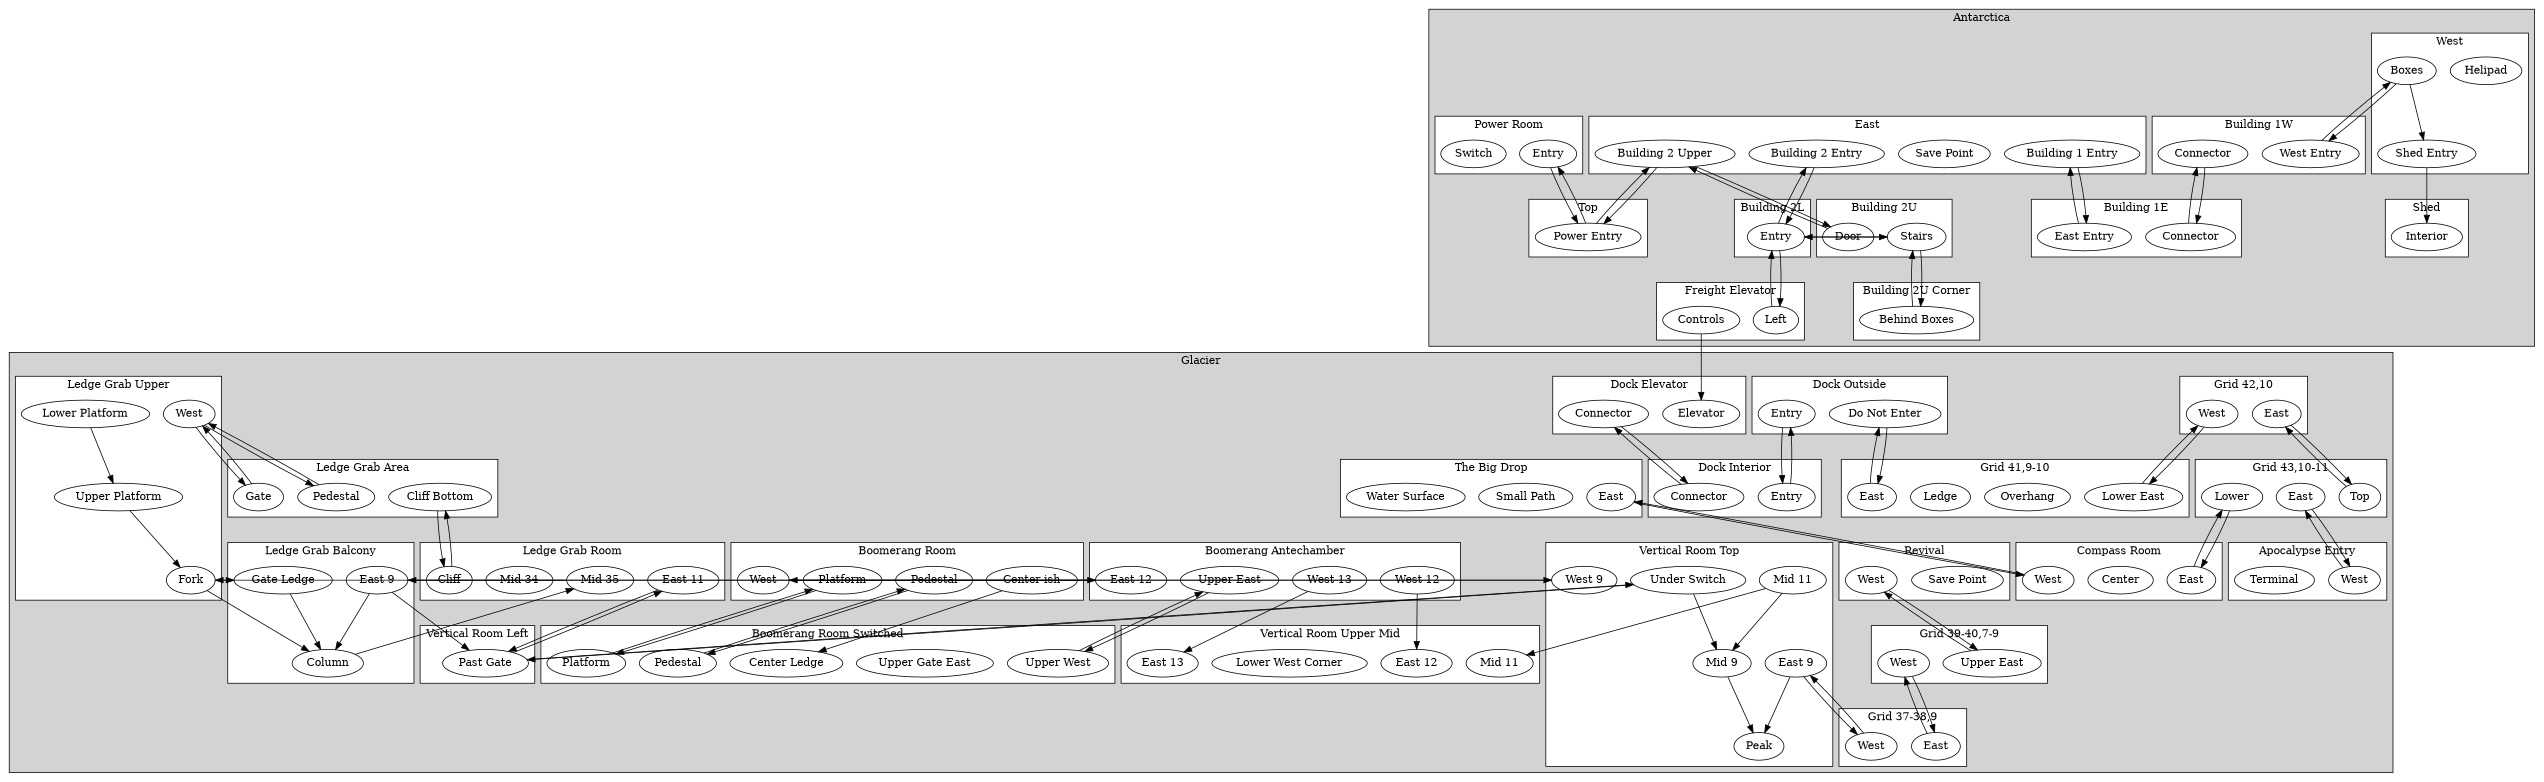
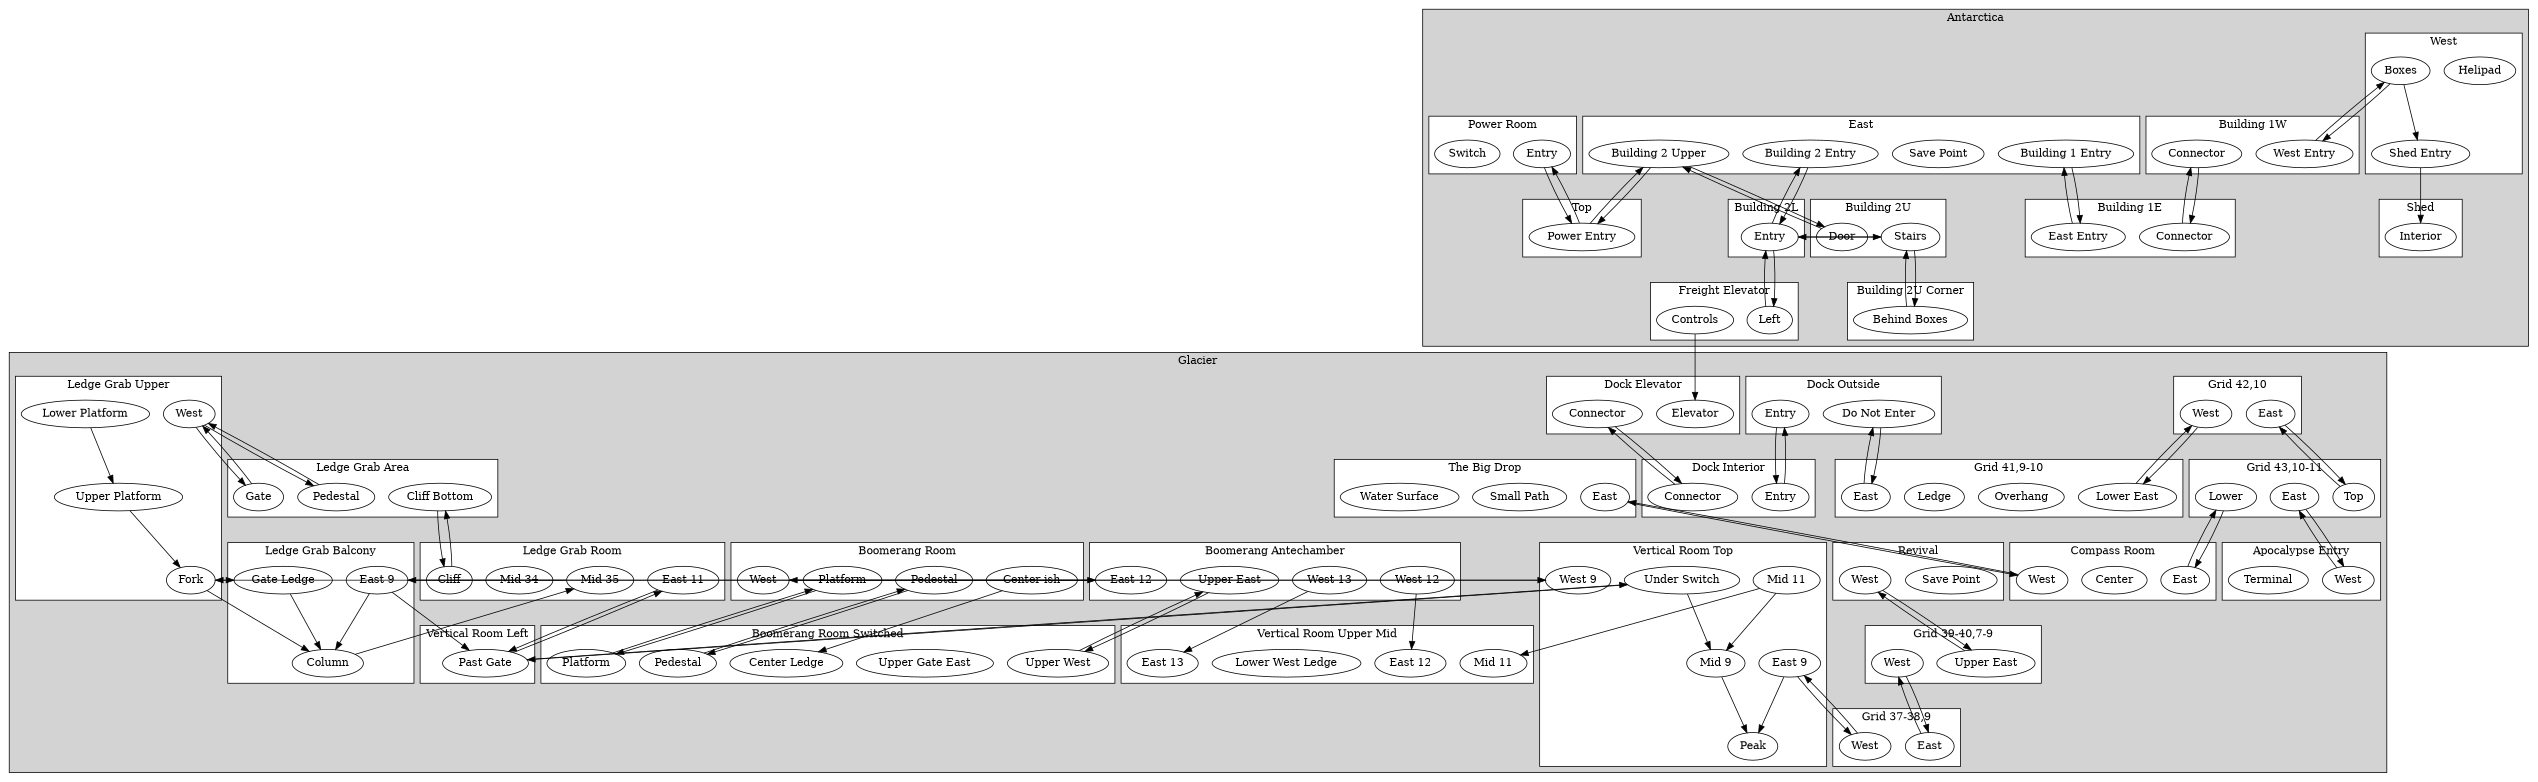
node "Lower West Corner": label "Lower West Corner" -> "Lower West Ledge"
